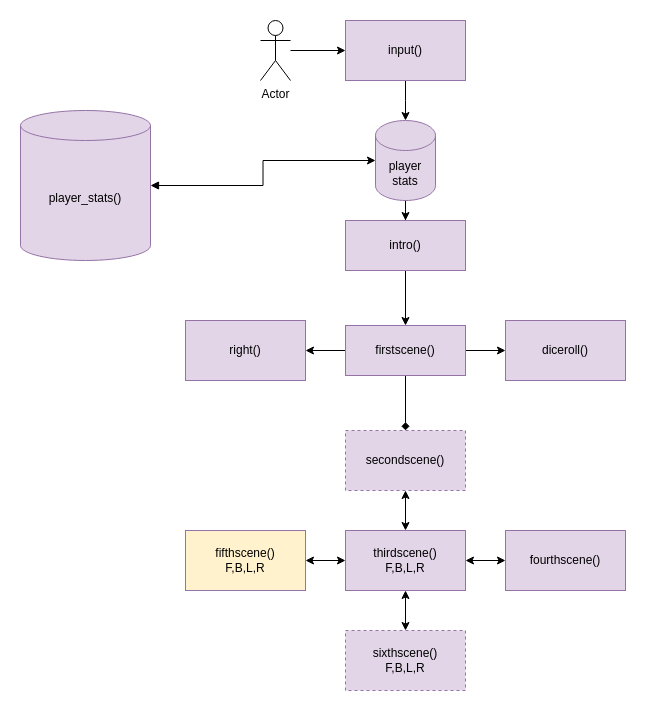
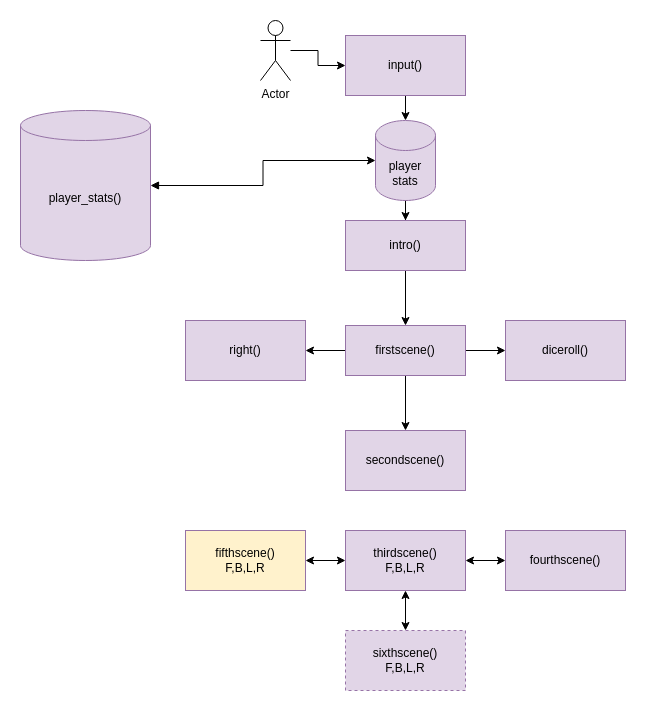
node "input()": moved (406, 51) -> (406, 66)
edge "firstscene()" -> "secondscene()": arrowhead diamond -> classic
node "secondscene()": style dashed -> solid
edge "secondscene()" -- "thirdscene() F,B,L,R": removed
